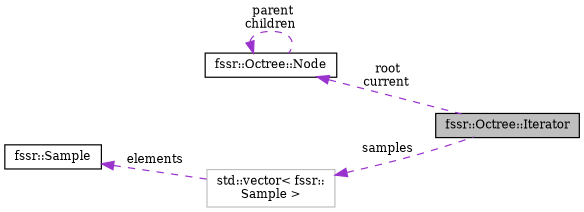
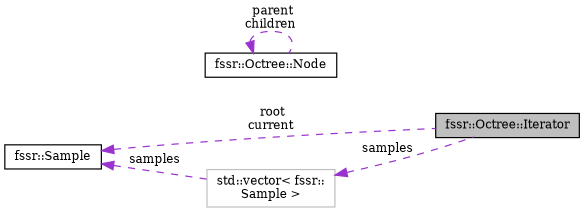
edge "fssr::Octree::Iterator" -> "fssr::Octree::Node": now "fssr::Octree::Iterator" -> "fssr::Sample"
edge "std::vector< fssr:: Sample >" -> "fssr::Sample": label " elements" -> " samples"
